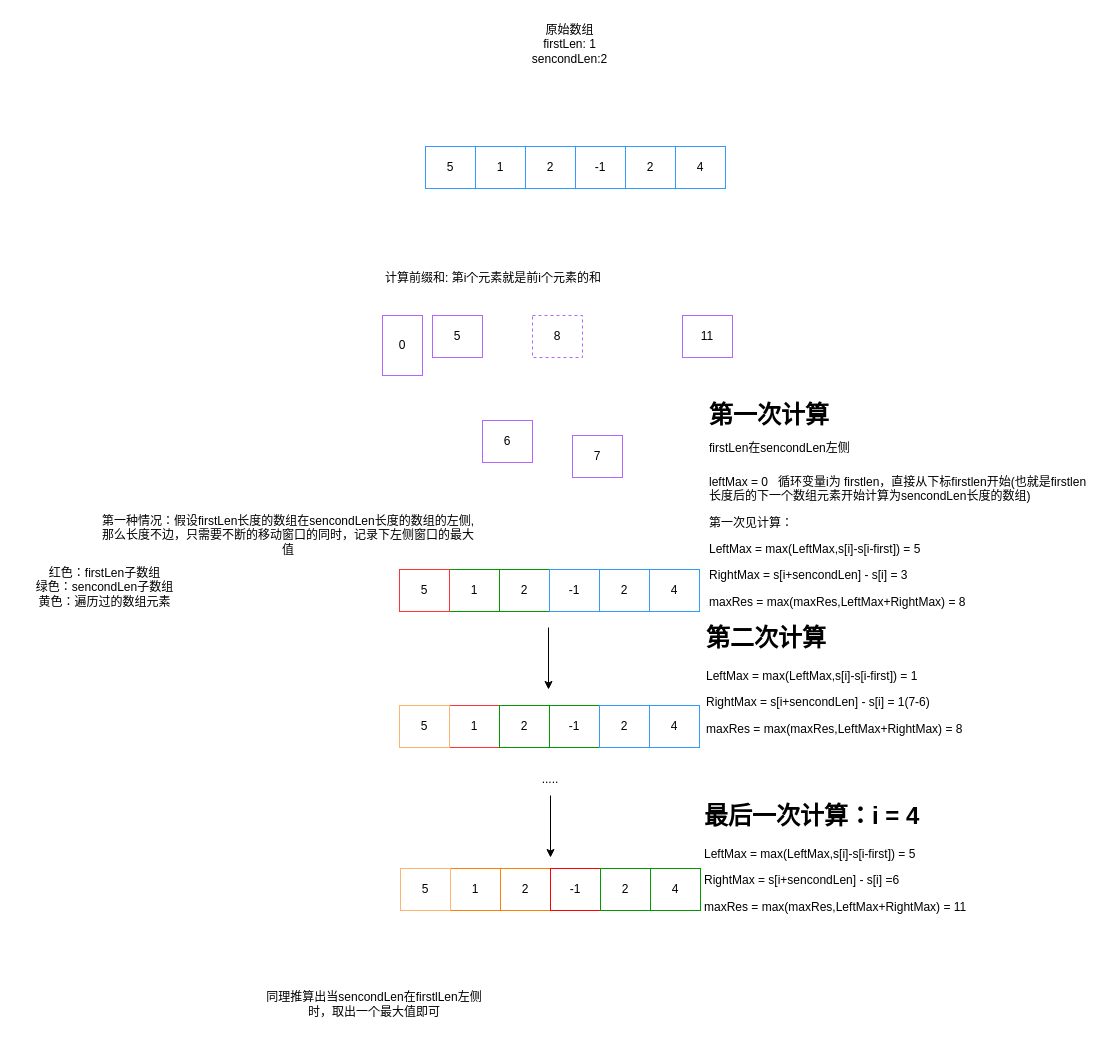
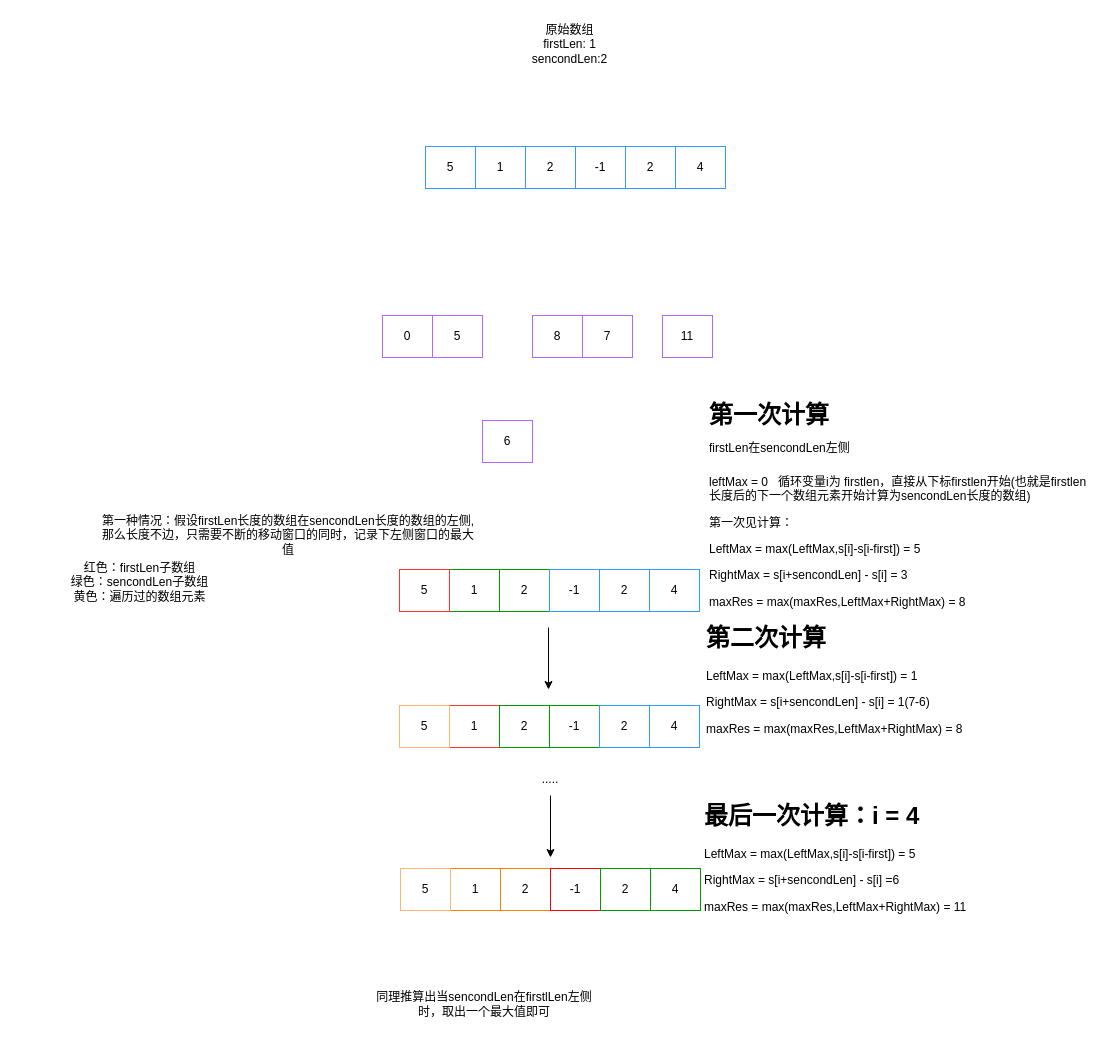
node "计算前缀和: 第i个元素就是前i个元素的和": removed
node "8": style dashed -> solid
node "11": moved (708, 337) -> (688, 337)
node "0": size 40x60 -> 50x42
node "7": moved (598, 457) -> (608, 337)
node "红色：firstLen子数组 绿色：sencondLen子数组 黄色：遍历过的数组元素": moved (105, 588) -> (140, 583)
node "同理推算出当sencondLen在firstlLen左侧时，取出一个最大值即可": moved (375, 1004) -> (485, 1004)
